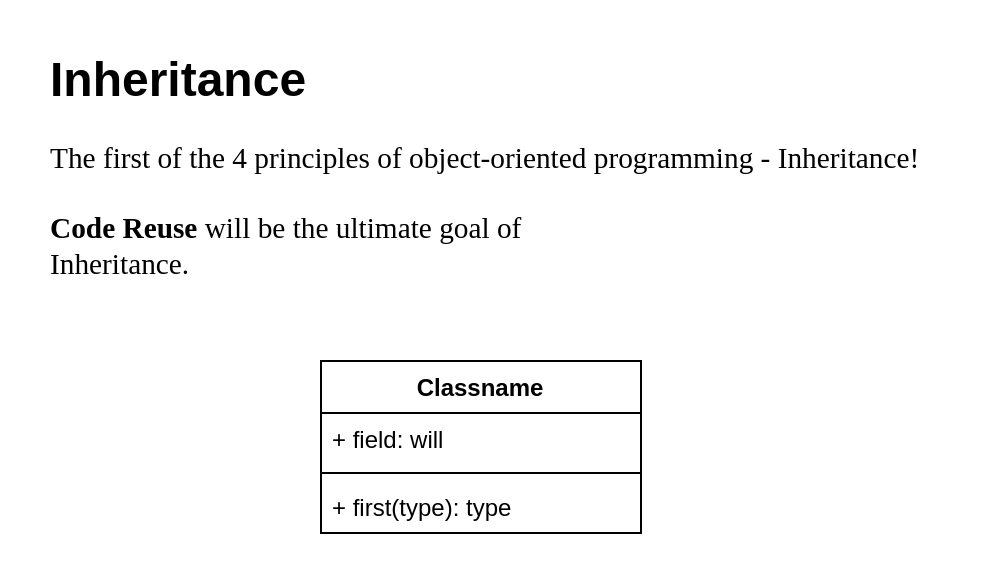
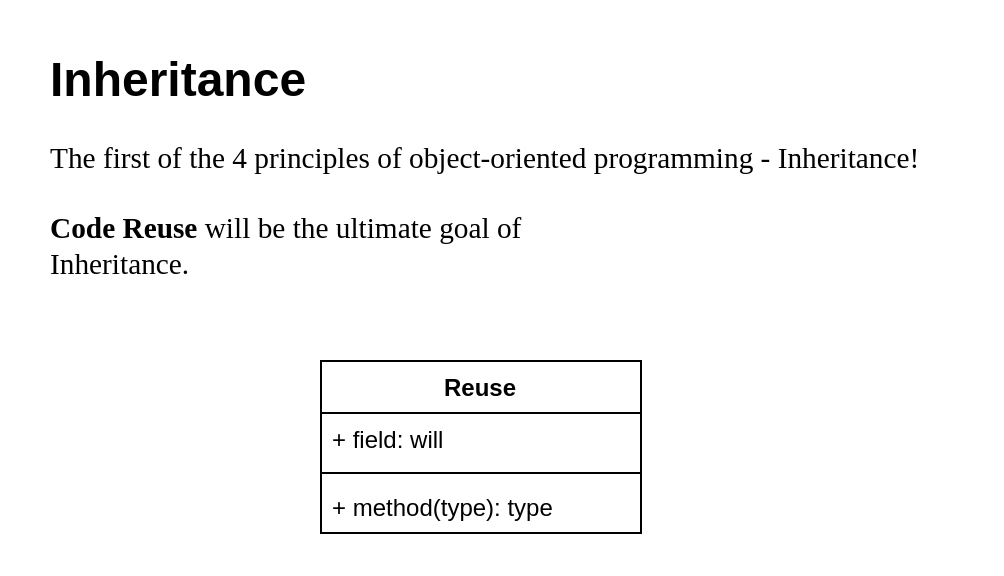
node "Classname": label "Classname" -> "Reuse"
node "+ first(type): type": label "+ first(type): type" -> "+ method(type): type"
